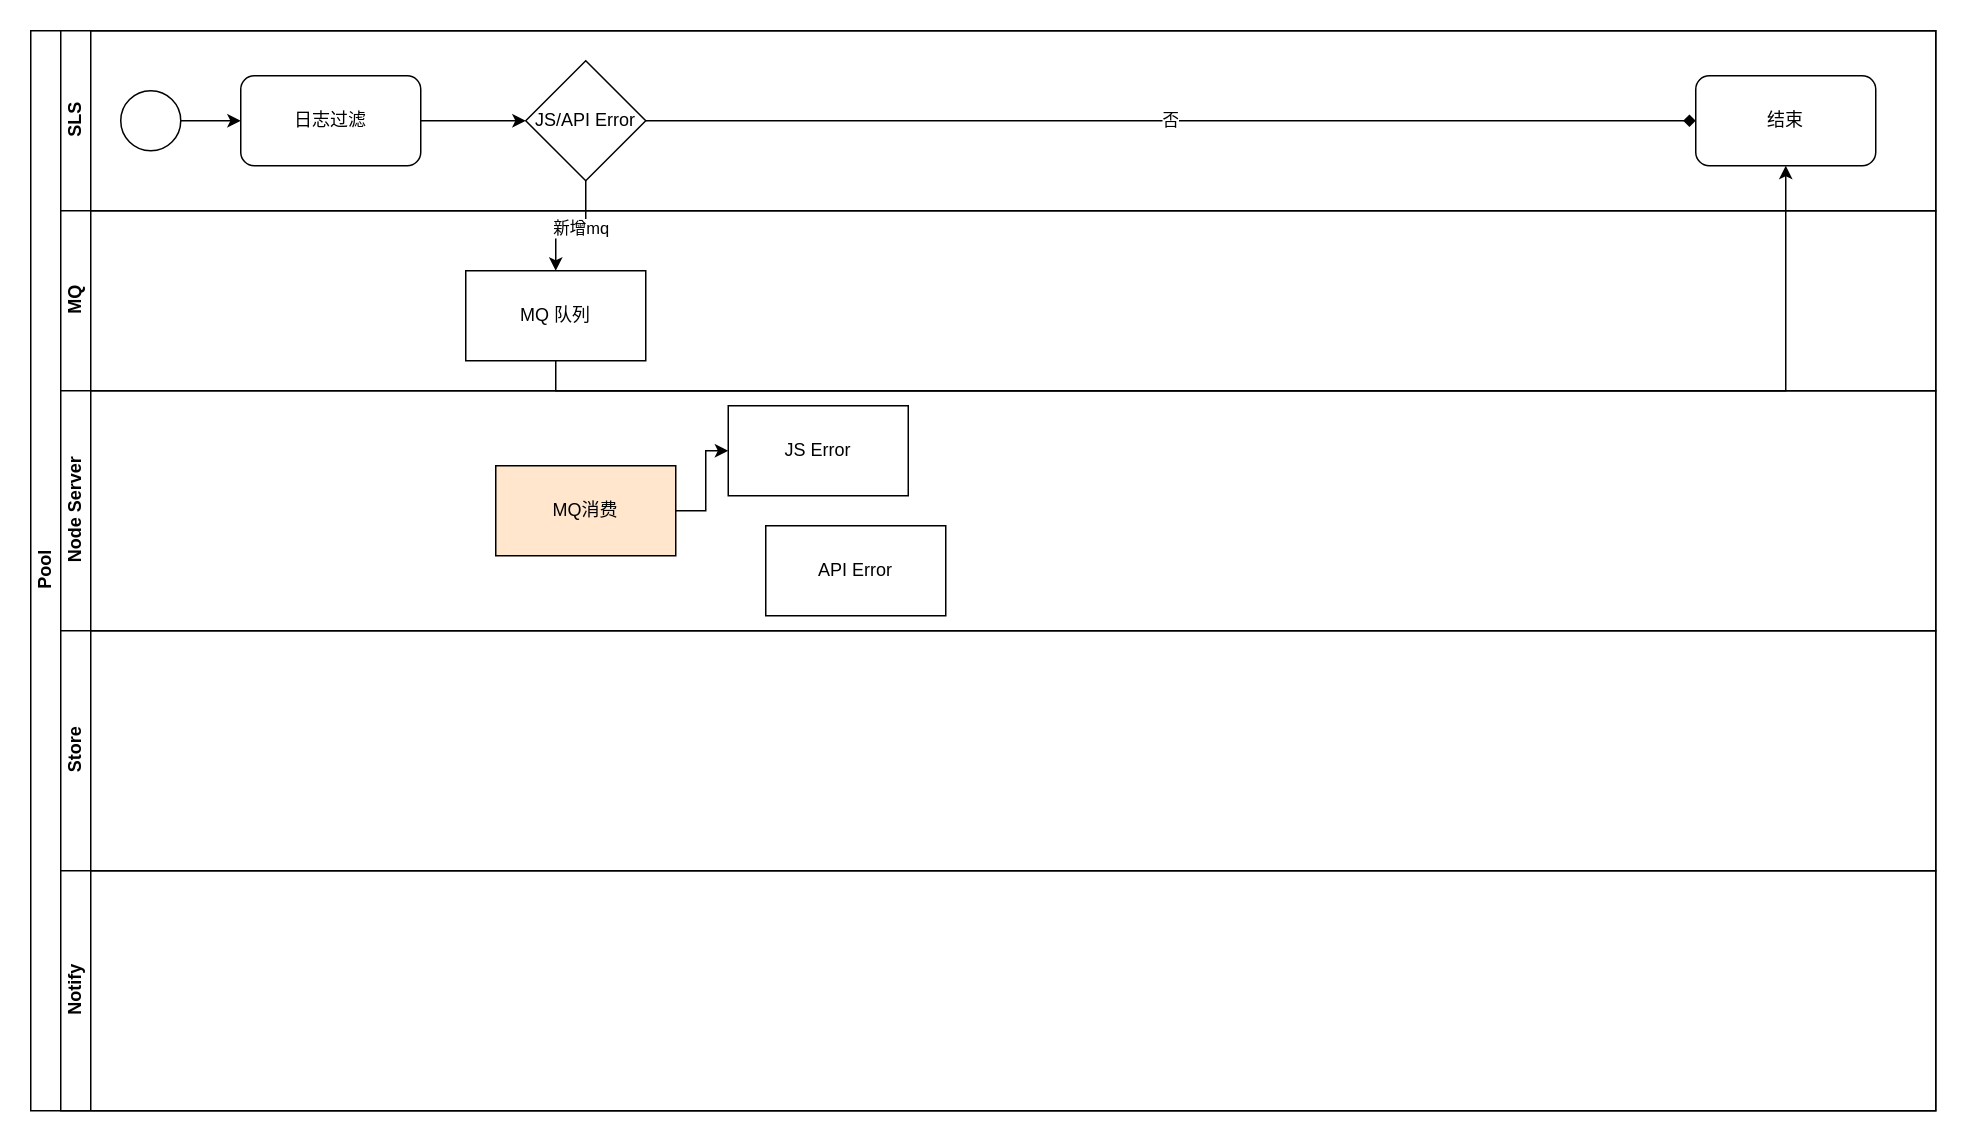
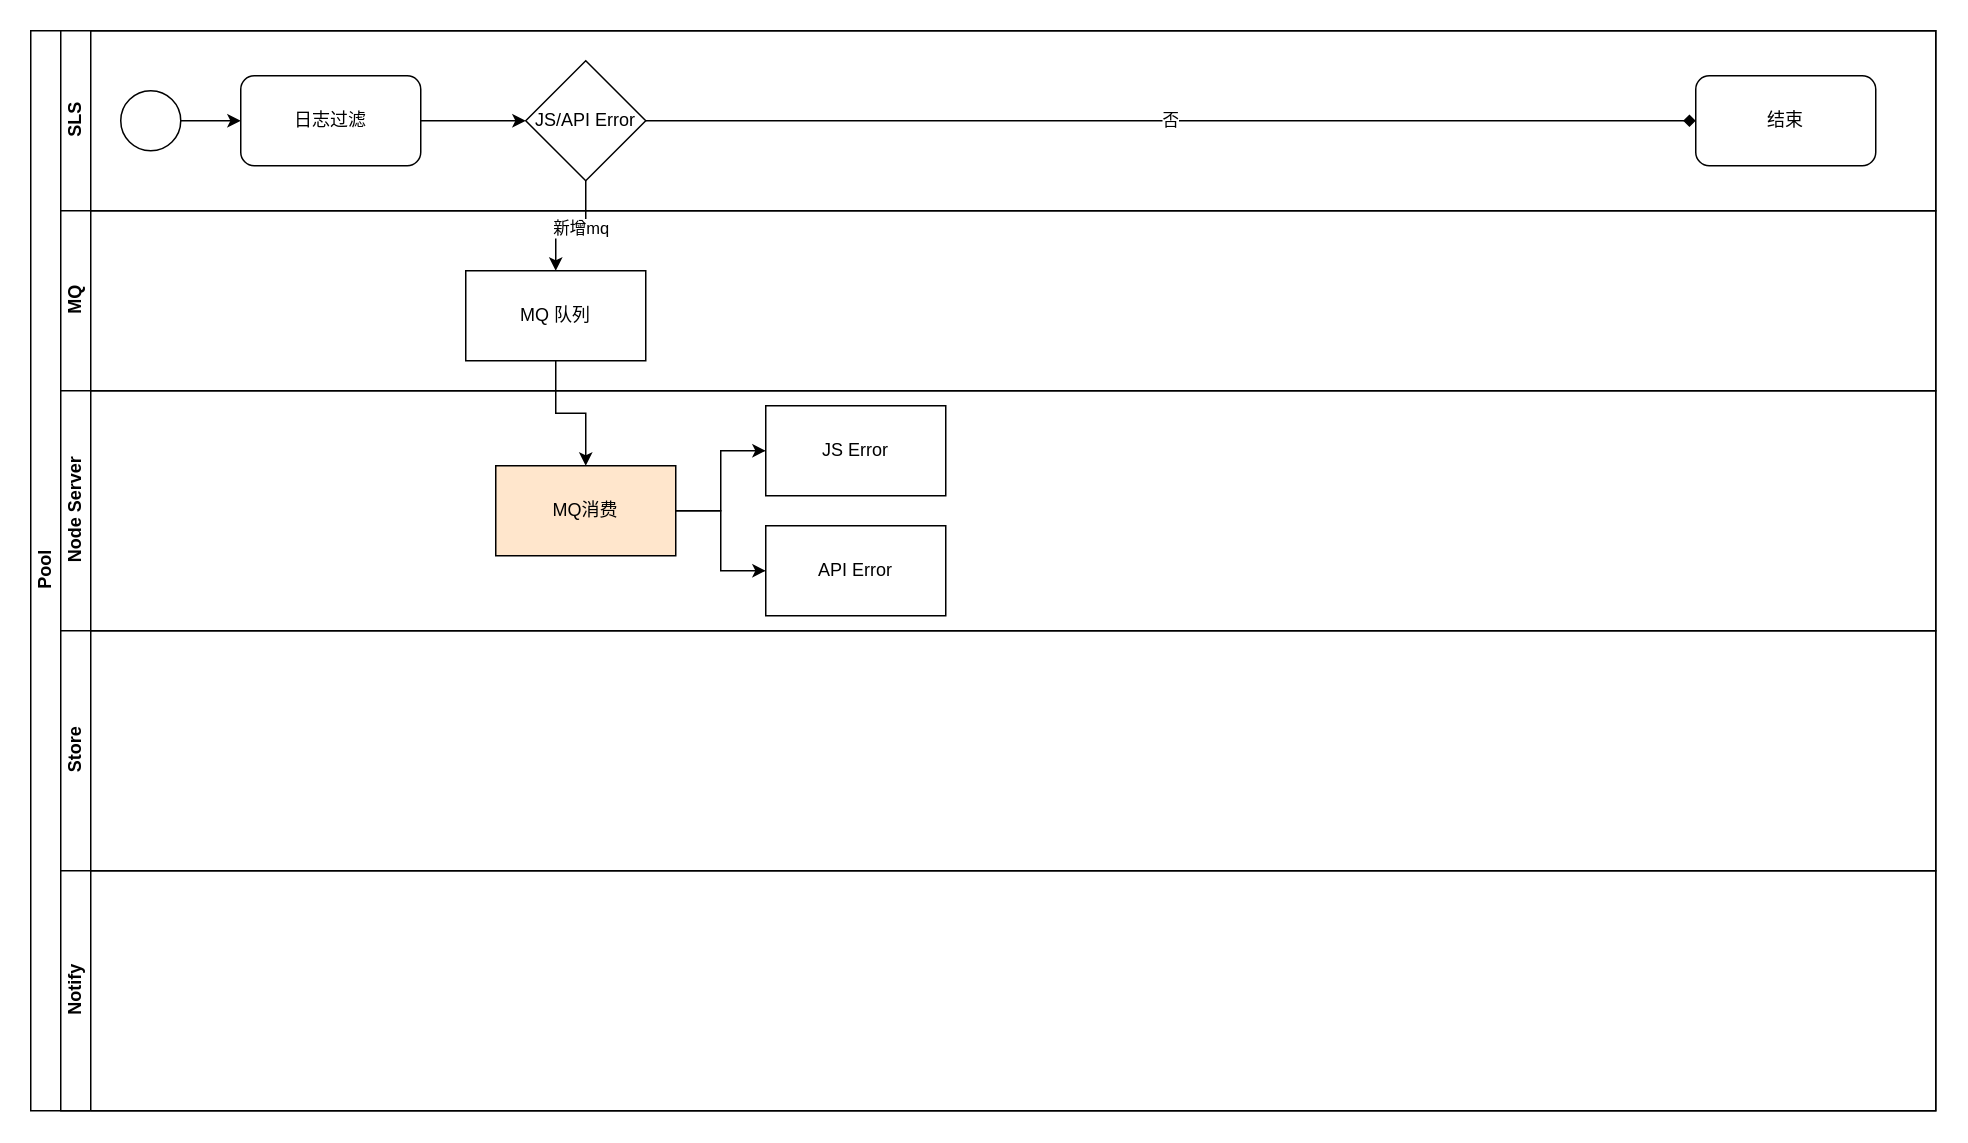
edge "MQ 队列" -> "结束": now "MQ 队列" -> "MQ消费"
node "JS Error": moved (818, 451) -> (856, 451)
edge "MQ消费" -> "API Error": added
